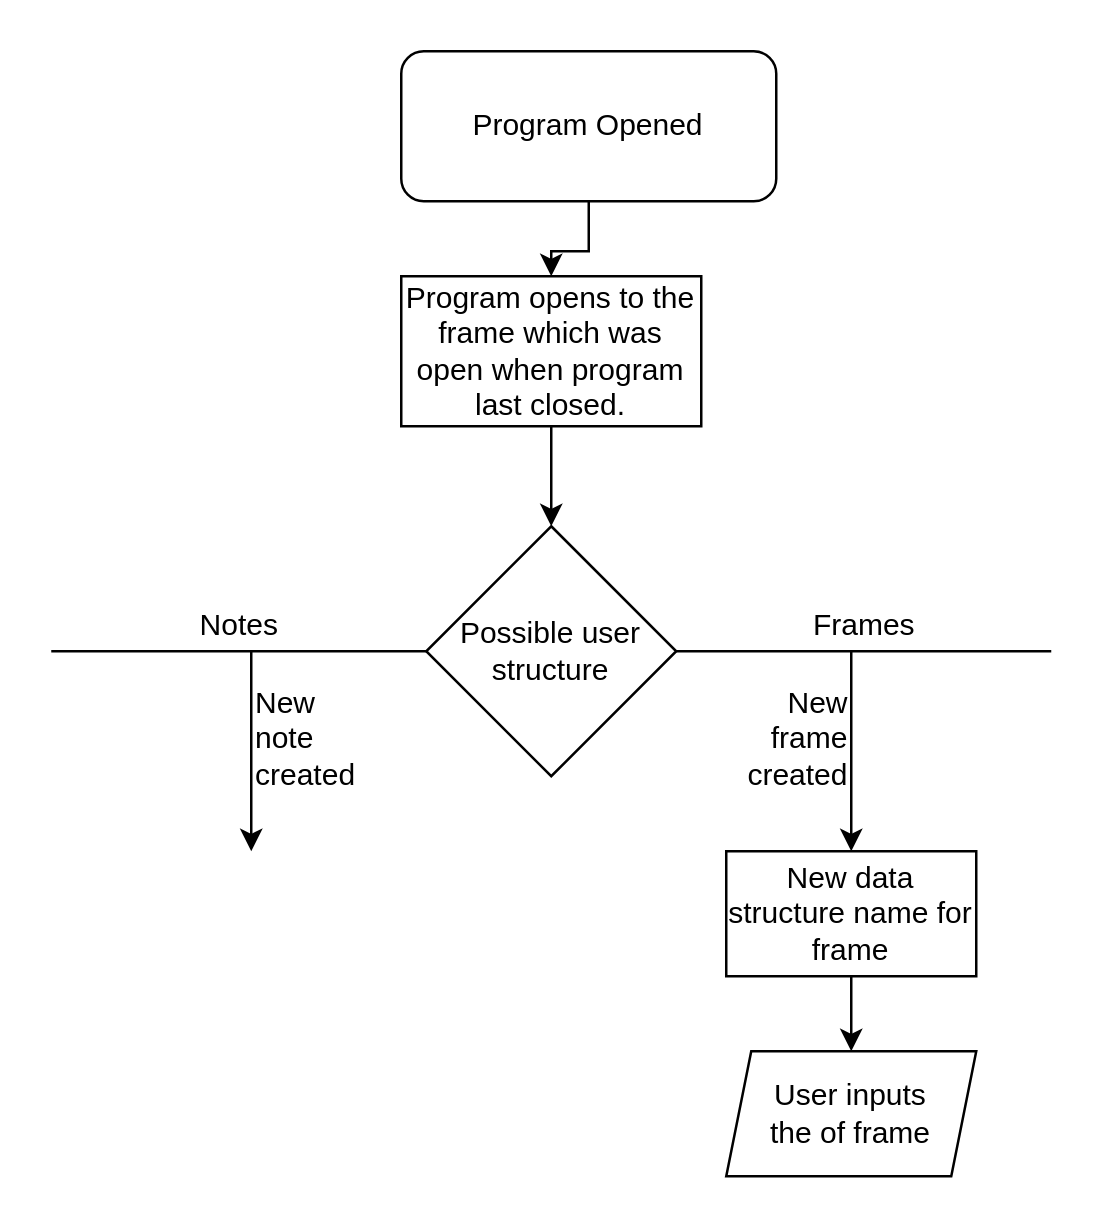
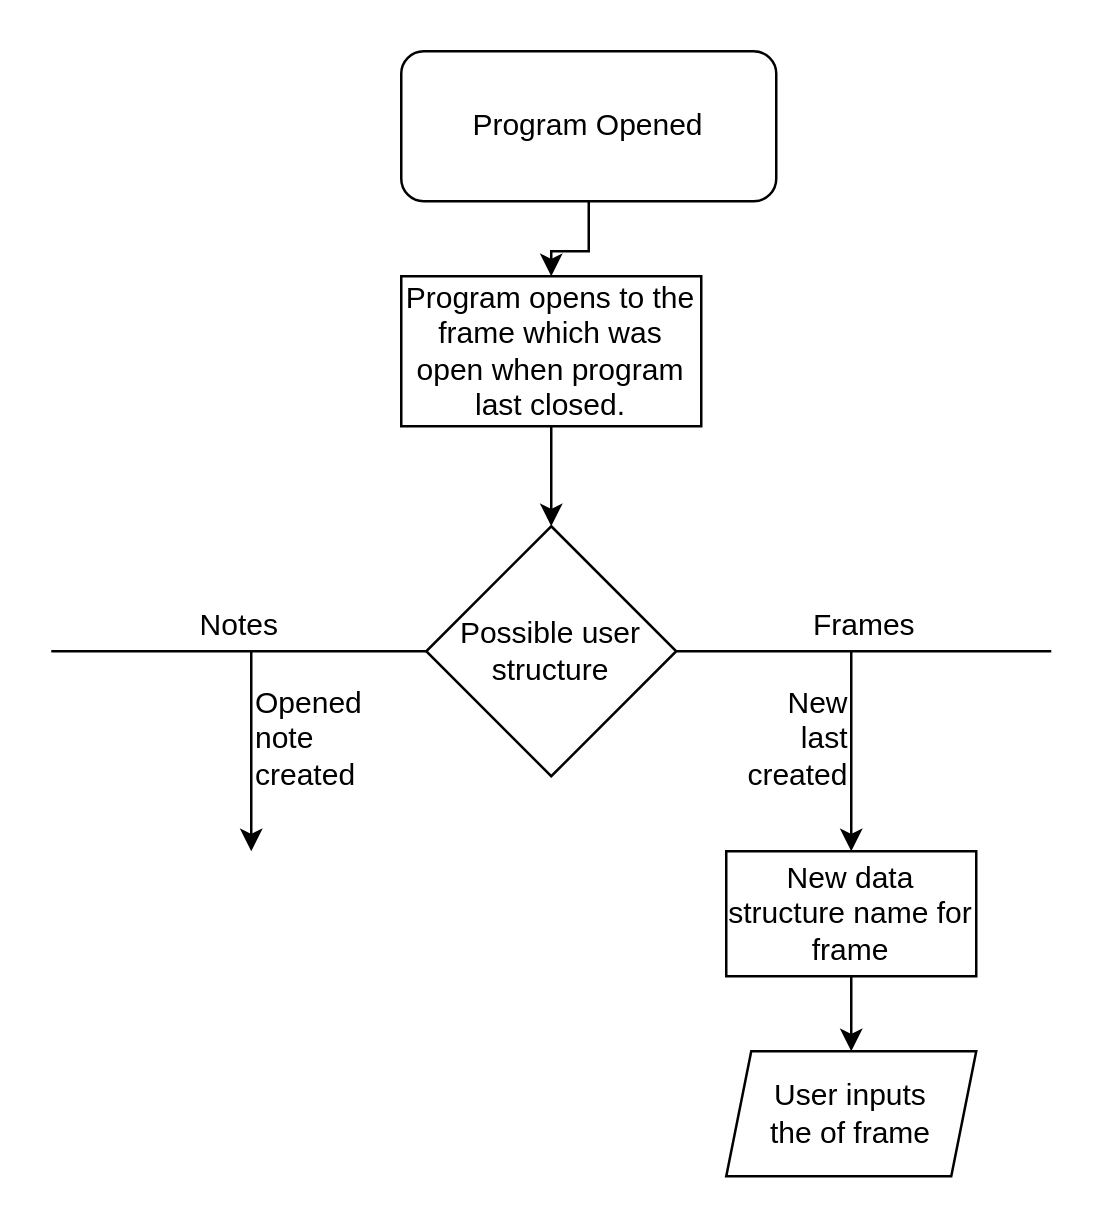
node "New note created": label "New note created" -> "Opened note created"
node "New frame created": label "New frame created" -> "New last created"
